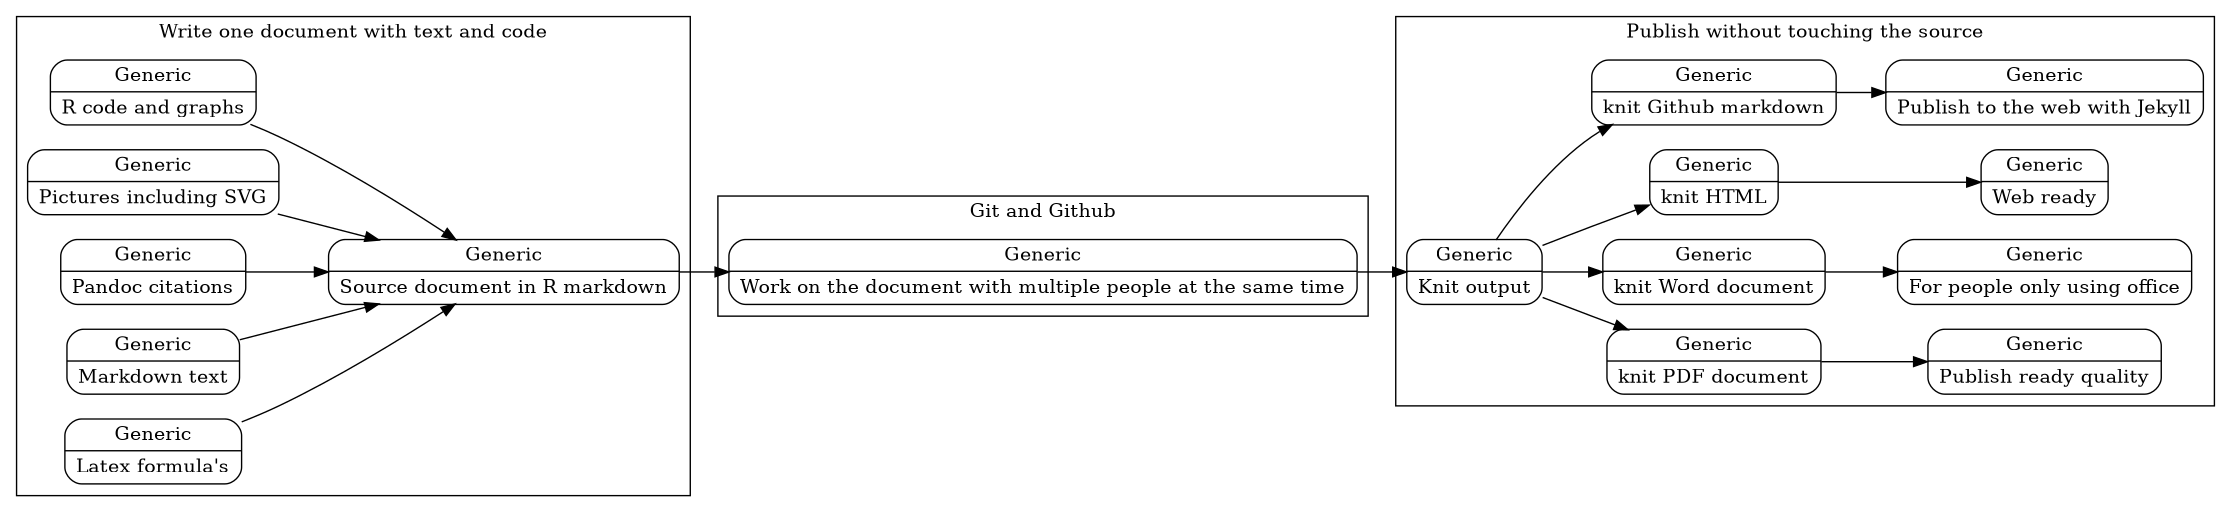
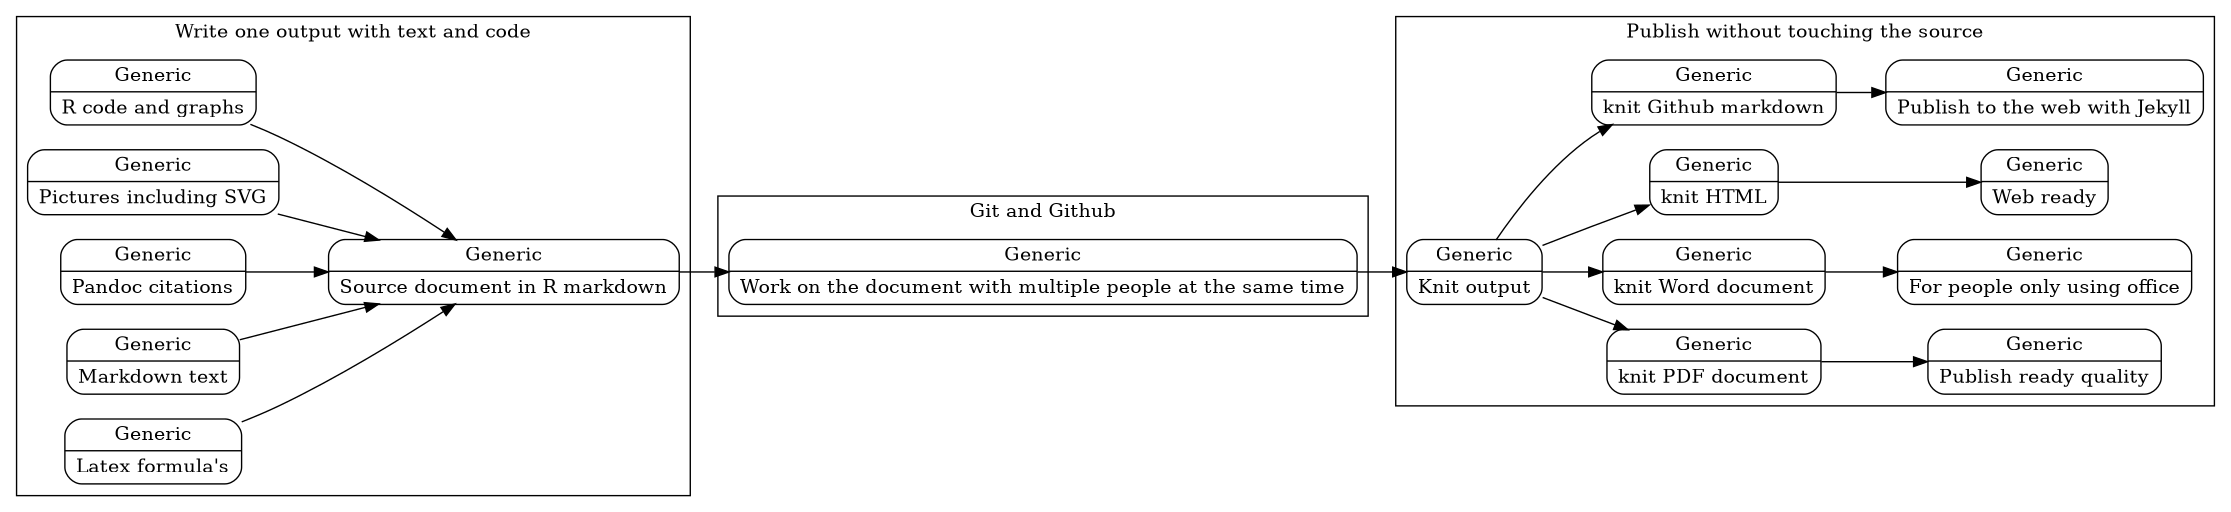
cluster "Write one document with text and code": label "Write one document with text and code" -> "Write one output with text and code"
